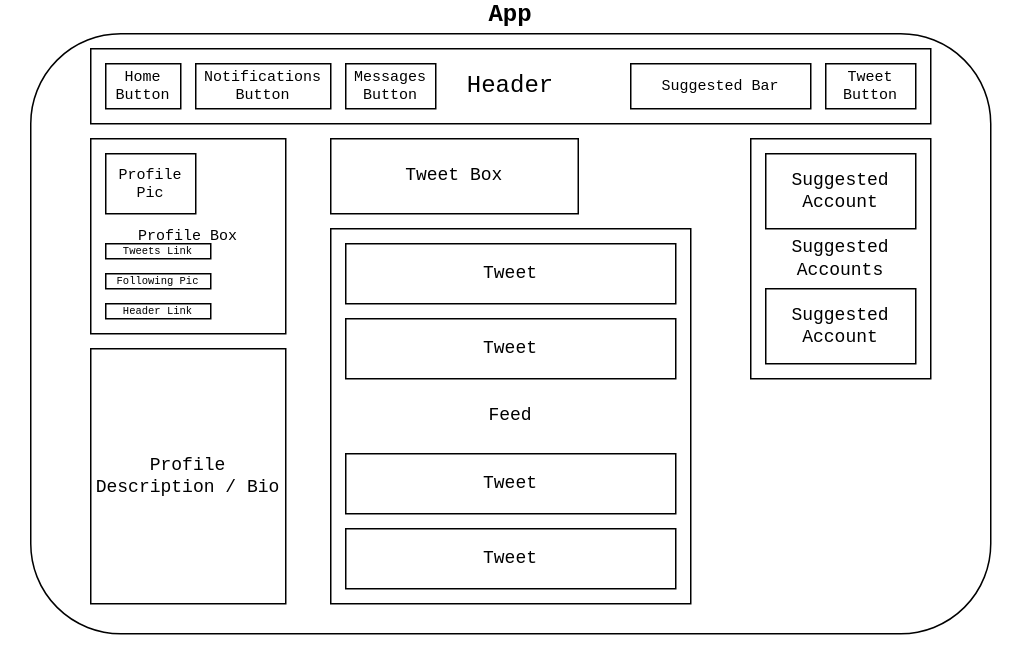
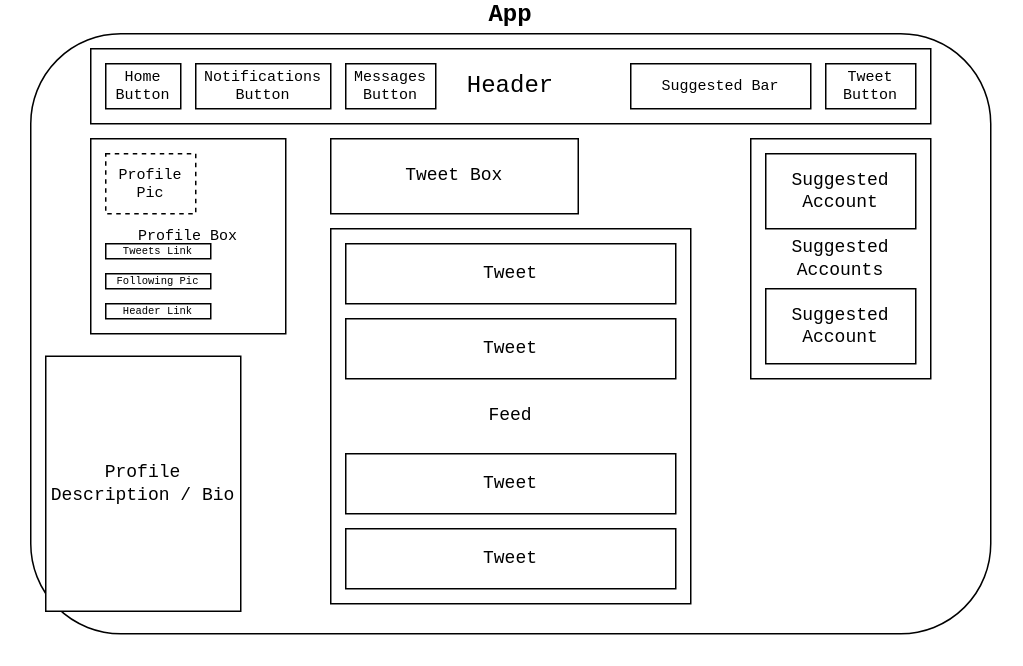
node "Profile Pic": style solid -> dashed
node "Profile Description / Bio": moved (188, 476) -> (143, 484)
